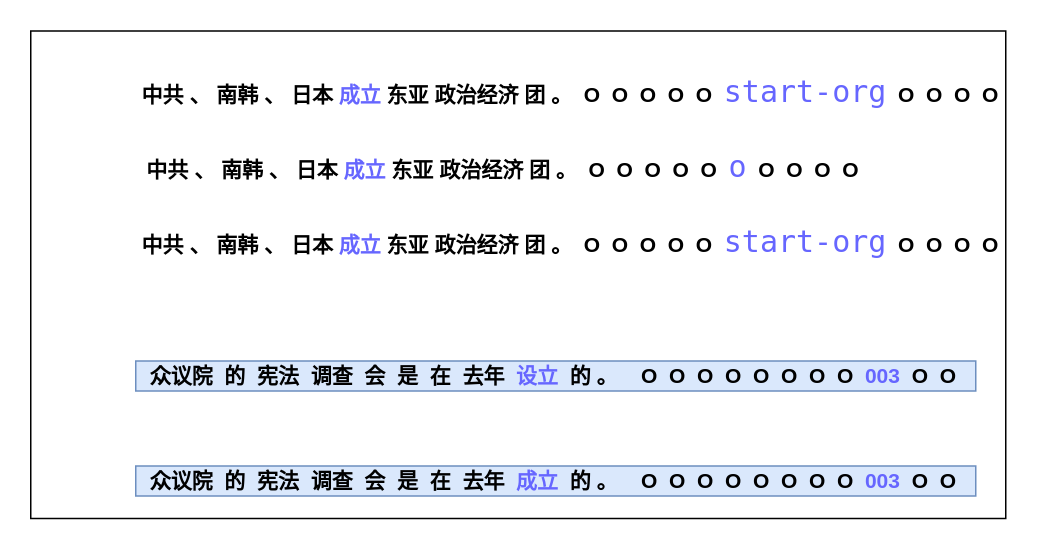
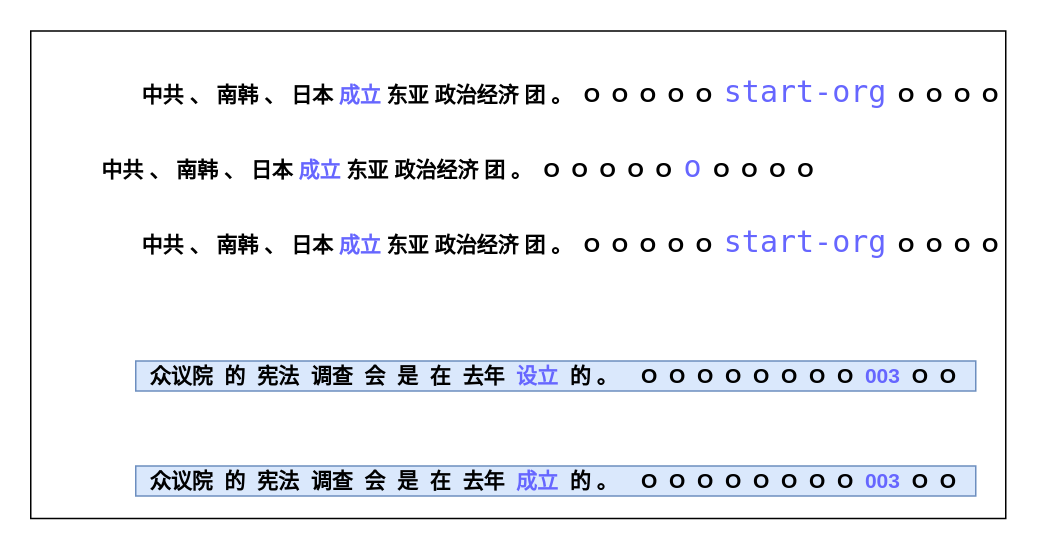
node "中共 、 南韩 、 日本 成立 东亚 政治经济 团 。 O O O O O o O O O O": moved (503, 166) -> (458, 166)
